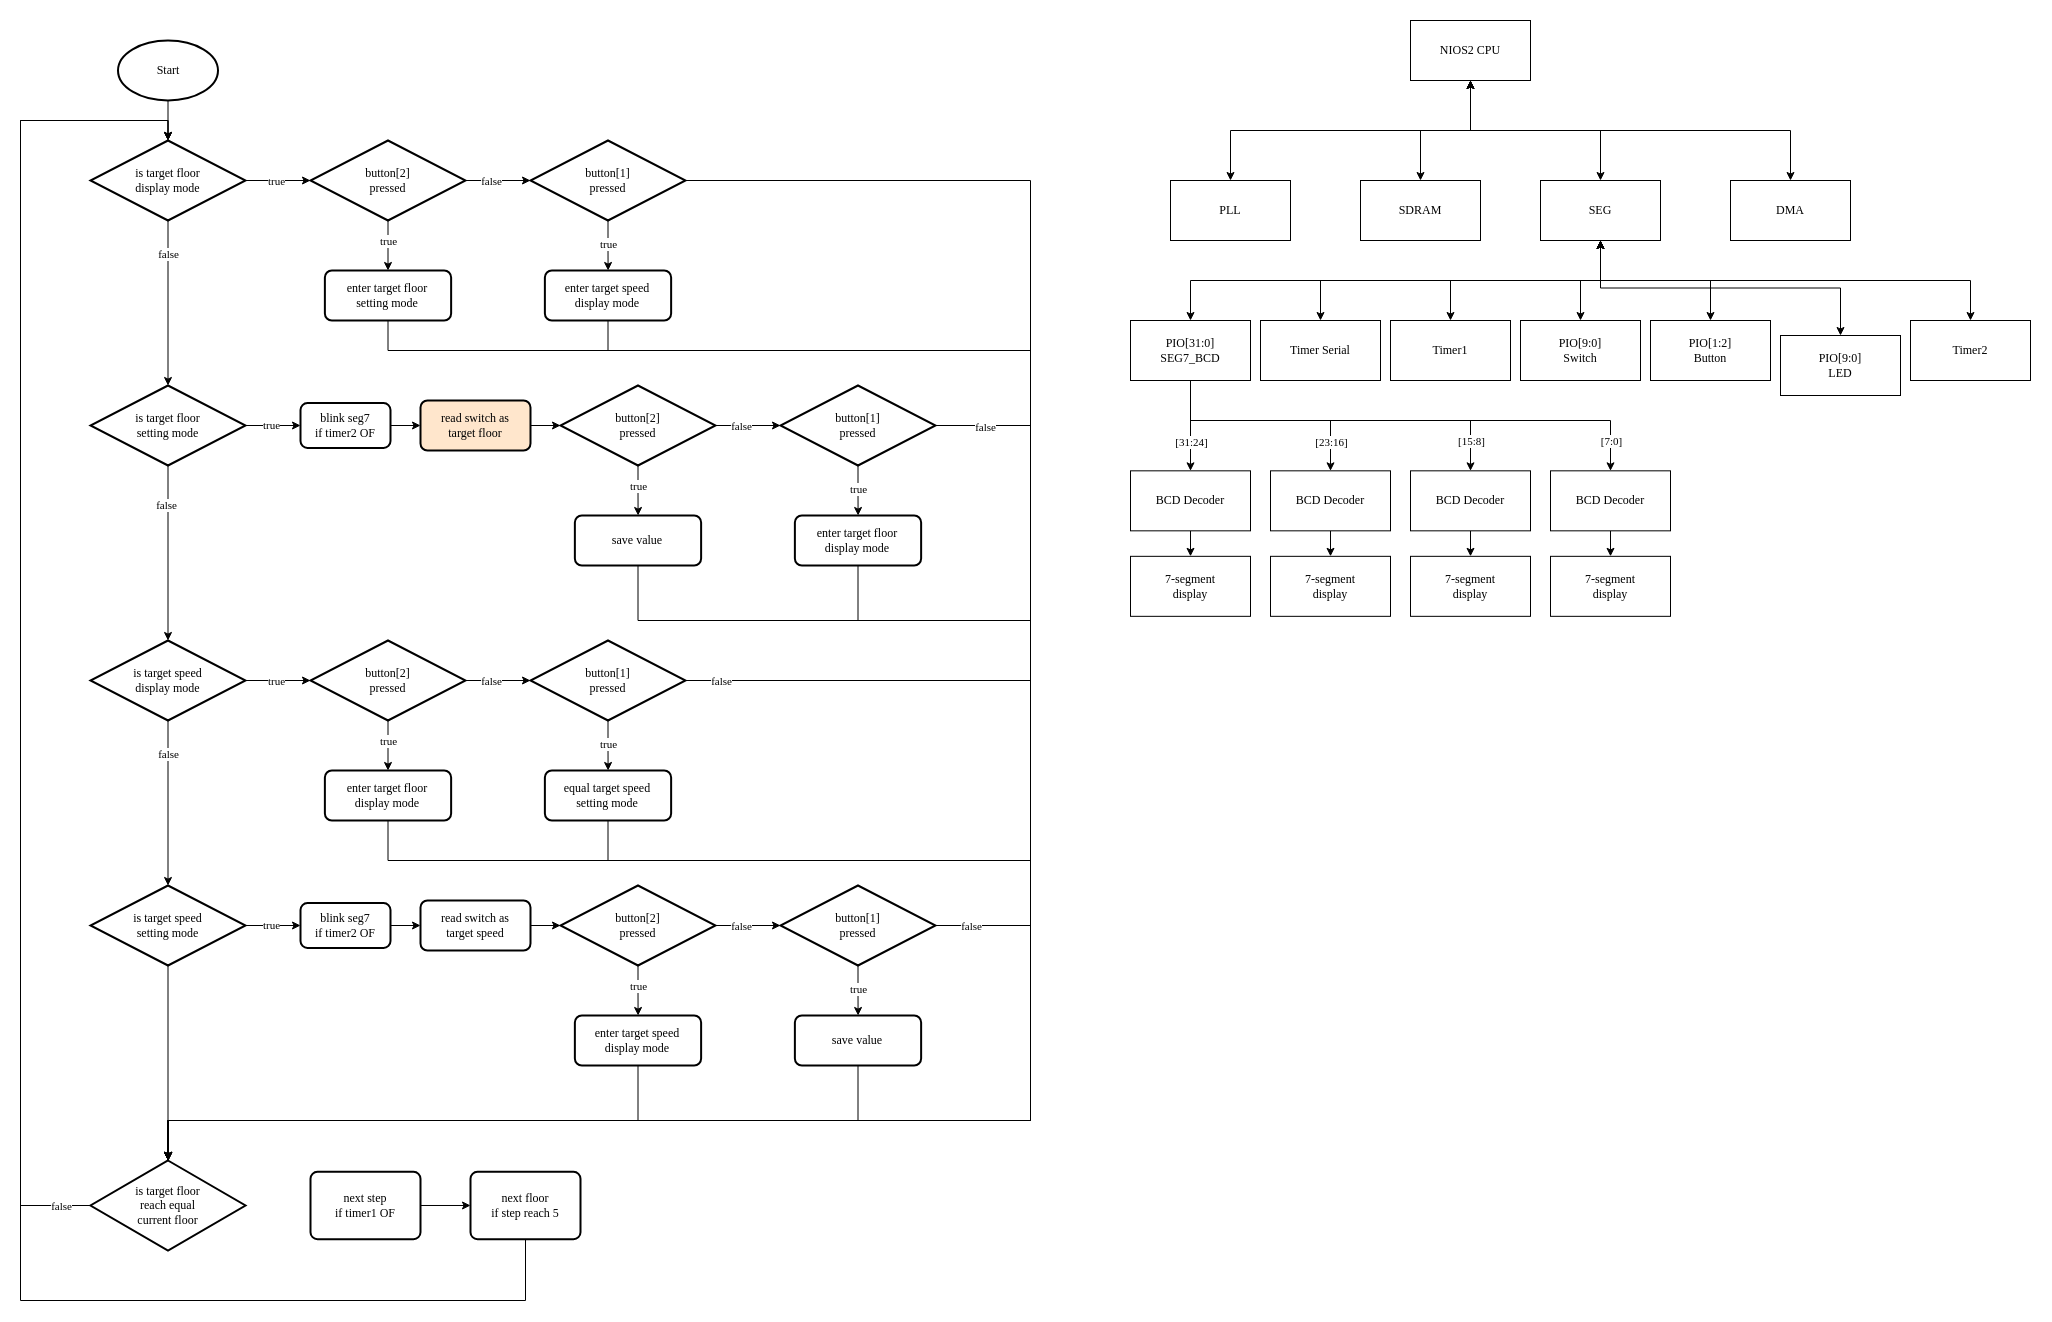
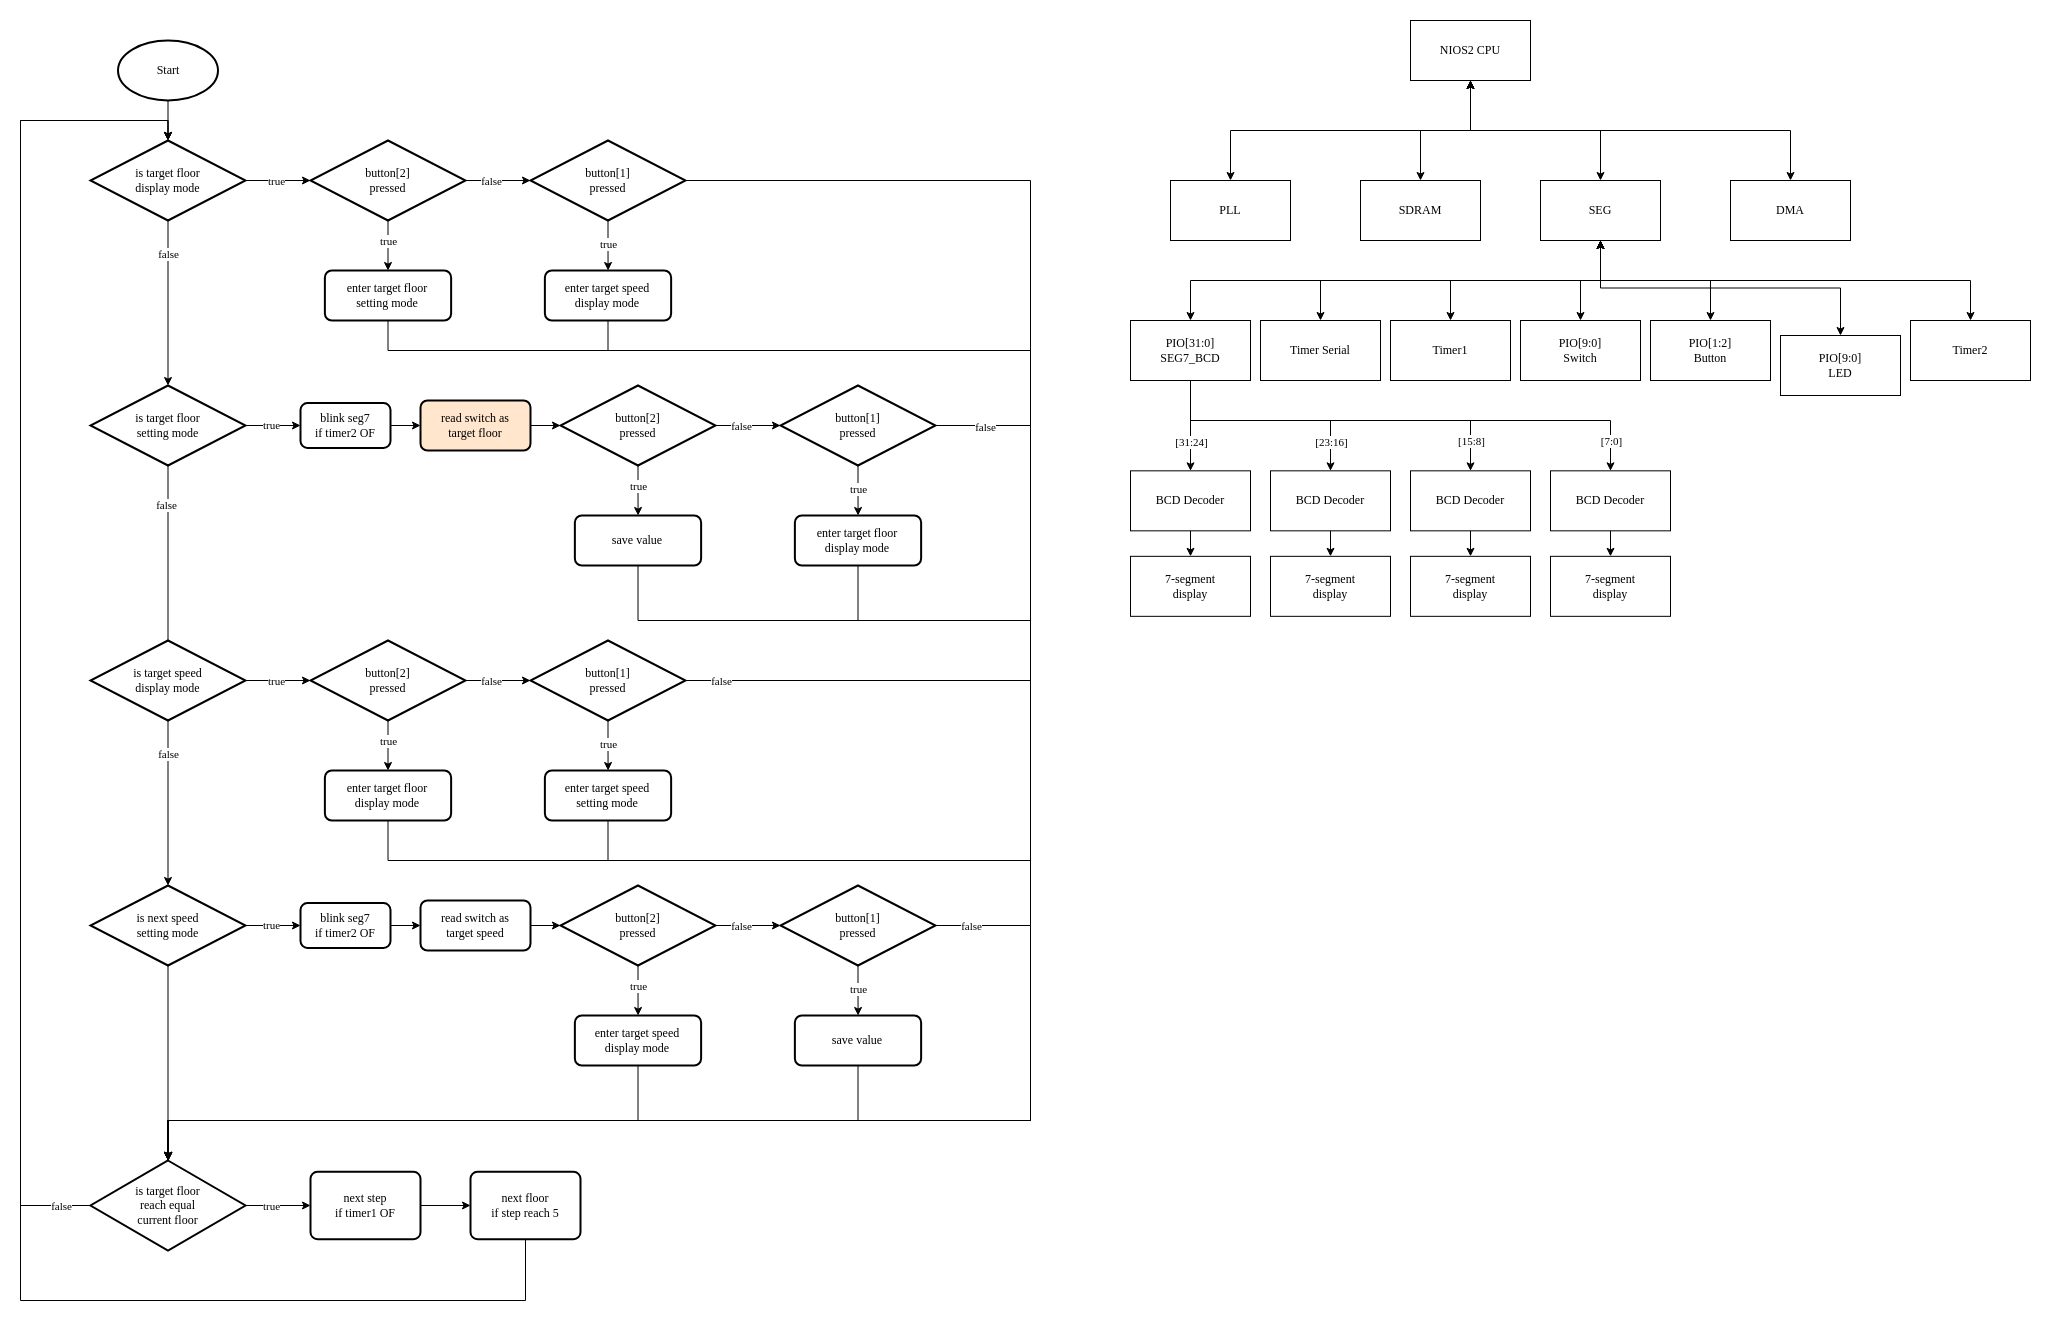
edge "is target floor setting mode" -> "is target speed display mode": arrowhead classic -> none
node "equal target speed setting mode": label "equal target speed setting mode" -> "enter target speed setting mode"
node "is target speed setting mode": label "is target speed setting mode" -> "is next speed setting mode"
edge "is target floor reach equal current floor" -> "next step if timer1 OF": added, label "true"
